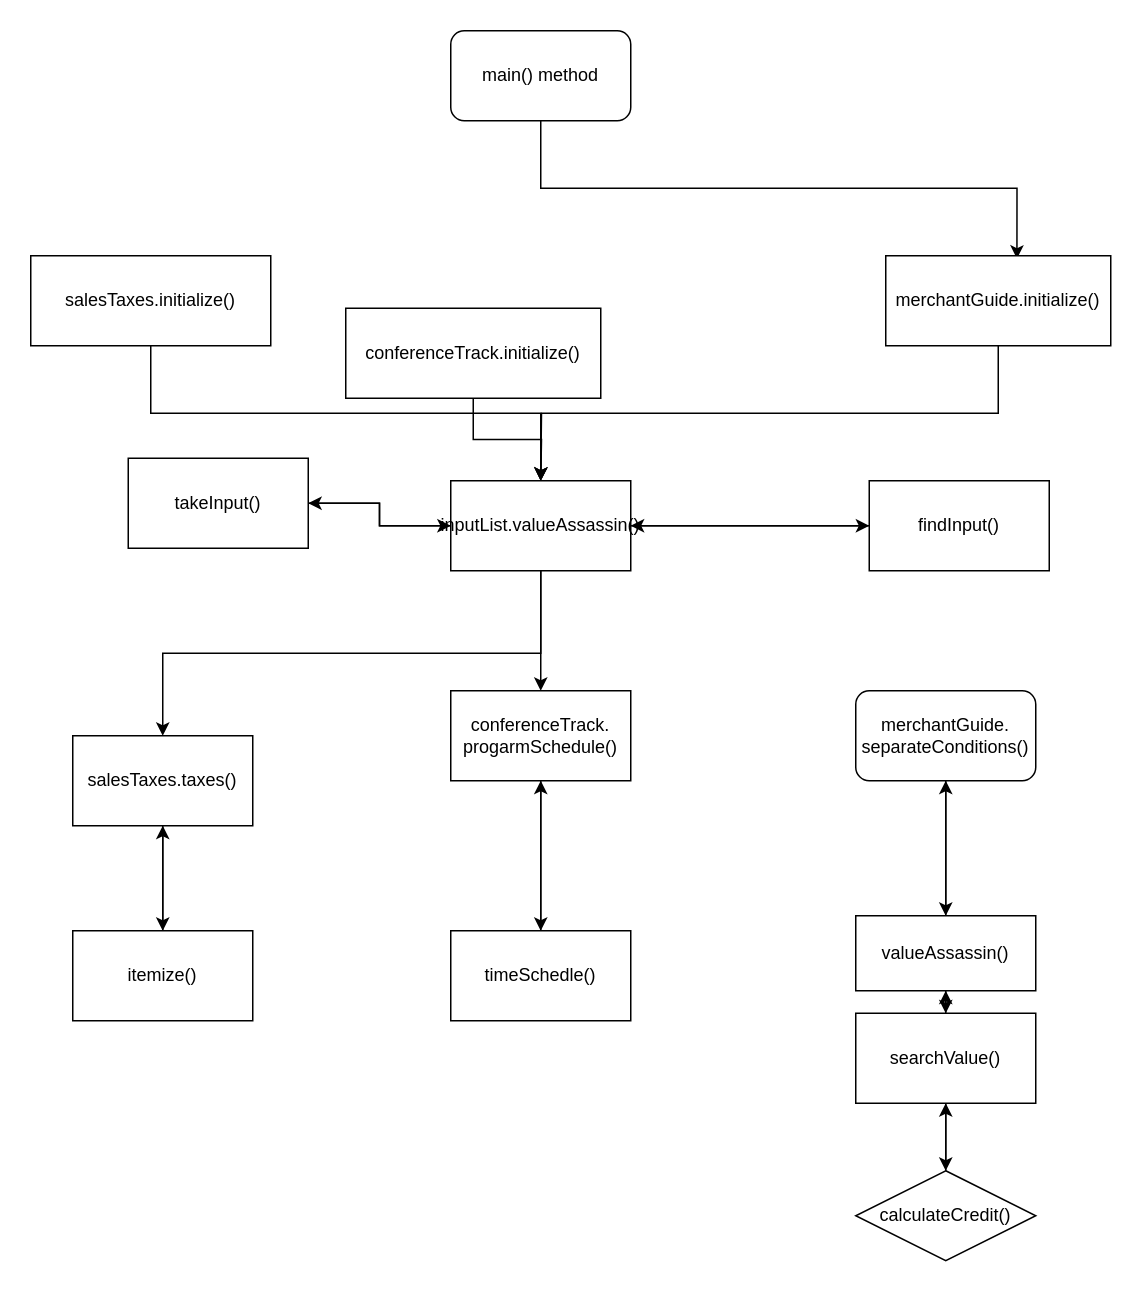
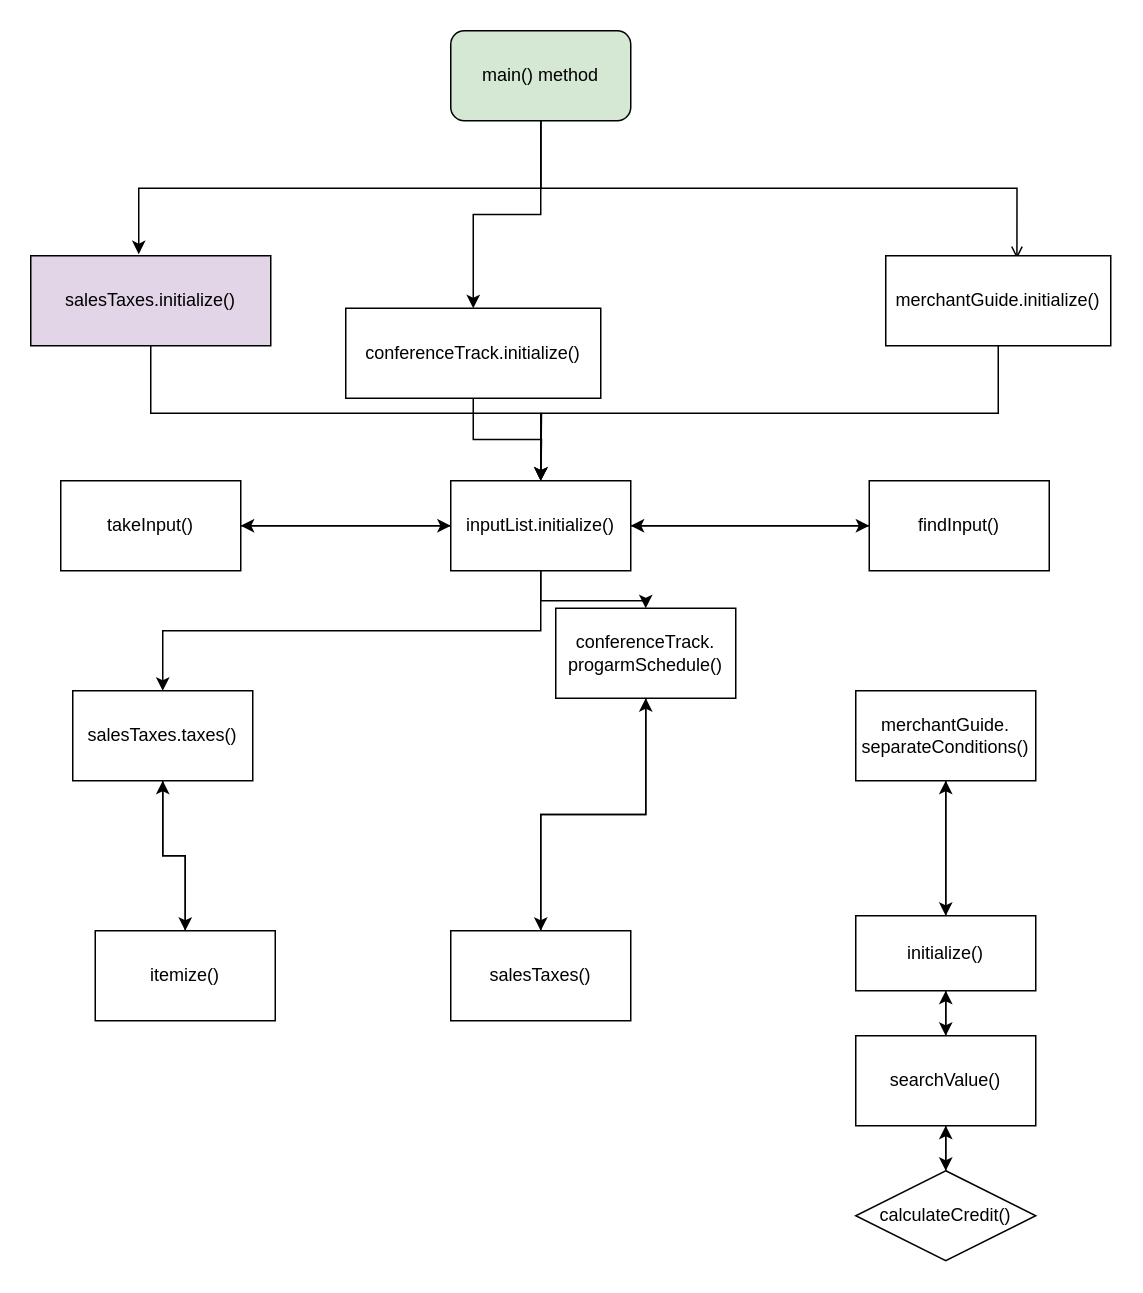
node "main() method": fillcolor #ffffff -> #d5e8d4
edge "main() method" -> "salesTaxes.initialize()": added
edge "main() method" -> "conferenceTrack.initialize()": added
edge "main() method" -> "merchantGuide.initialize()": arrowhead classic -> open
node "salesTaxes.initialize()": fillcolor #ffffff -> #e1d5e7
node "takeInput()": moved (218, 503) -> (151, 526)
node "inputList.valueAssassin()": label "inputList.valueAssassin()" -> "inputList.initialize()"
node "conferenceTrack. progarmSchedule()": moved (541, 736) -> (646, 653)
node "merchantGuide. separateConditions()": shape rounded rectangle -> rectangle
node "salesTaxes.taxes()": moved (163, 781) -> (163, 736)
node "valueAssassin()": label "valueAssassin()" -> "initialize()"
node "itemize()": moved (163, 976) -> (185, 976)
node "timeSchedle()": label "timeSchedle()" -> "salesTaxes()"
node "searchValue()": moved (946, 1058) -> (946, 1081)
